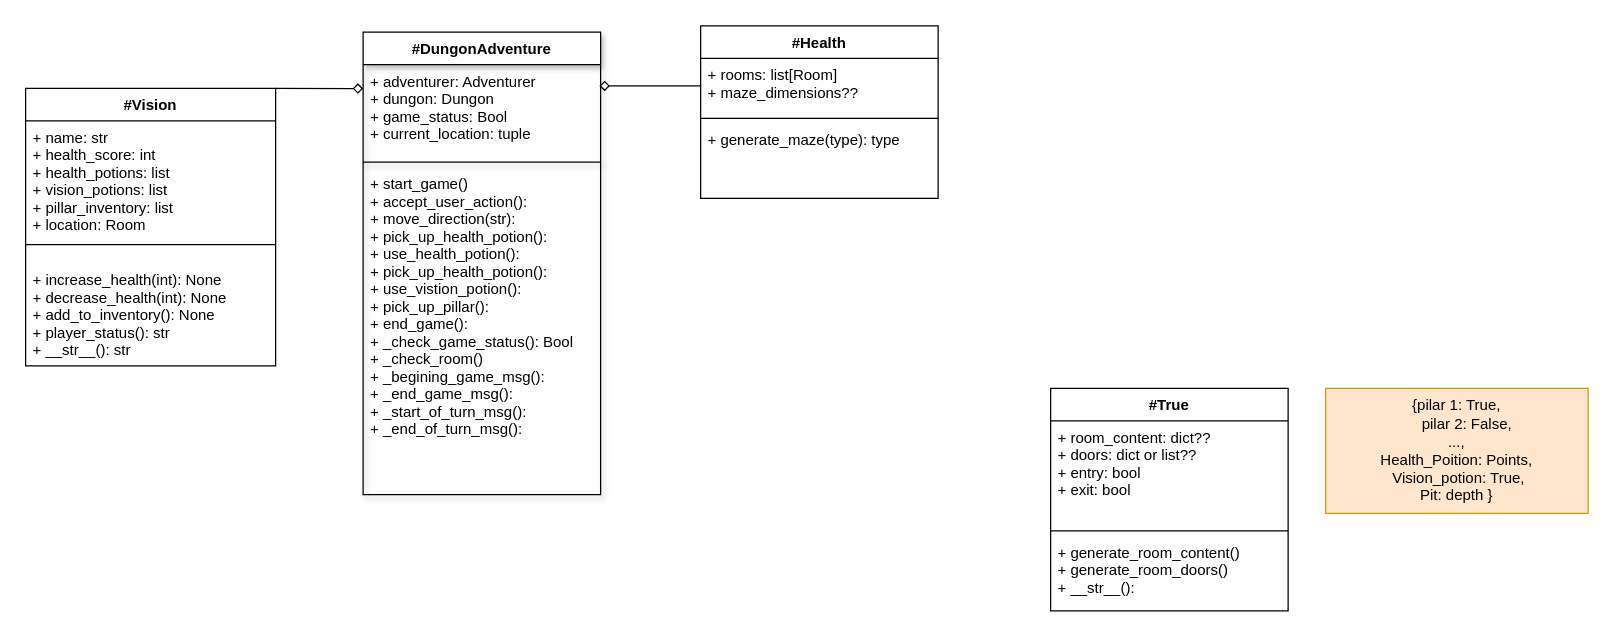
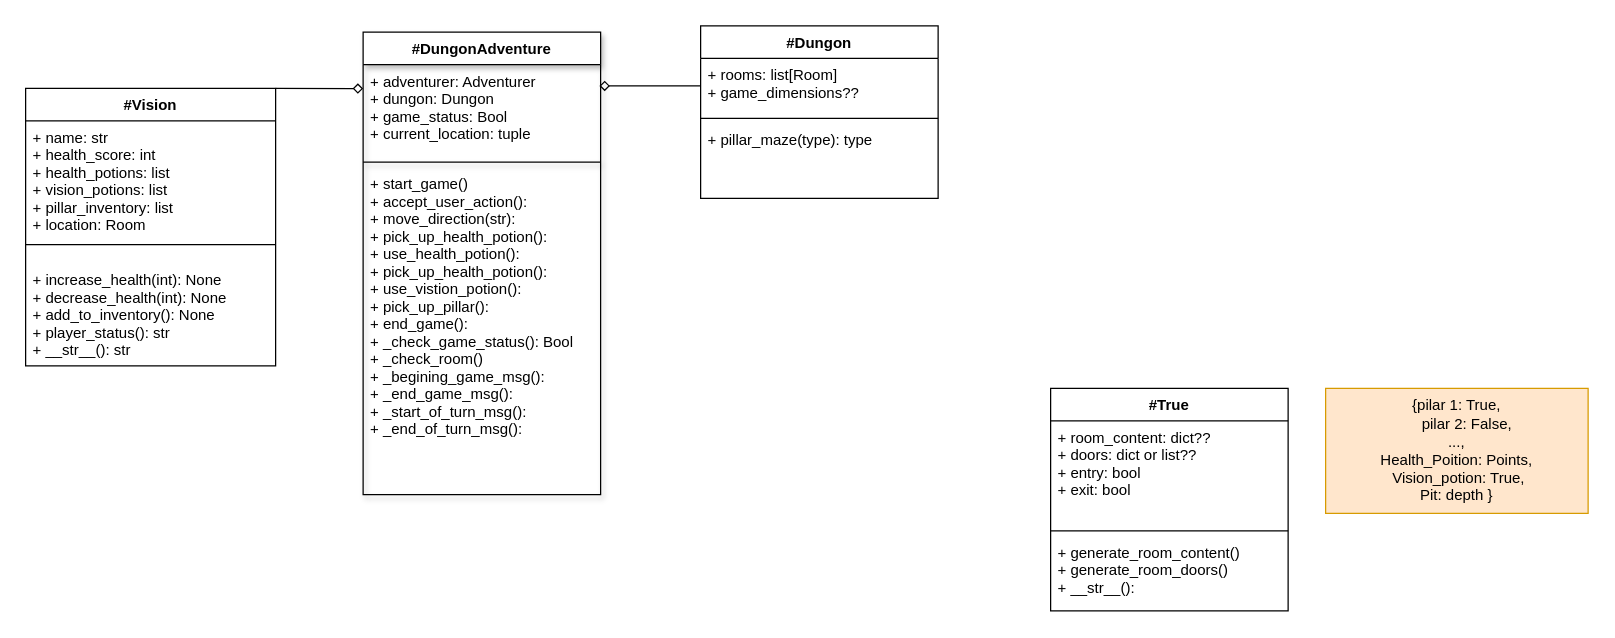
node "#Health": label "#Health" -> "#Dungon"
node "+ rooms: list[Room] + maze_dimensions??": label "+ rooms: list[Room] + maze_dimensions??" -> "+ rooms: list[Room] + game_dimensions??"
node "+ generate_maze(type): type": label "+ generate_maze(type): type" -> "+ pillar_maze(type): type"
